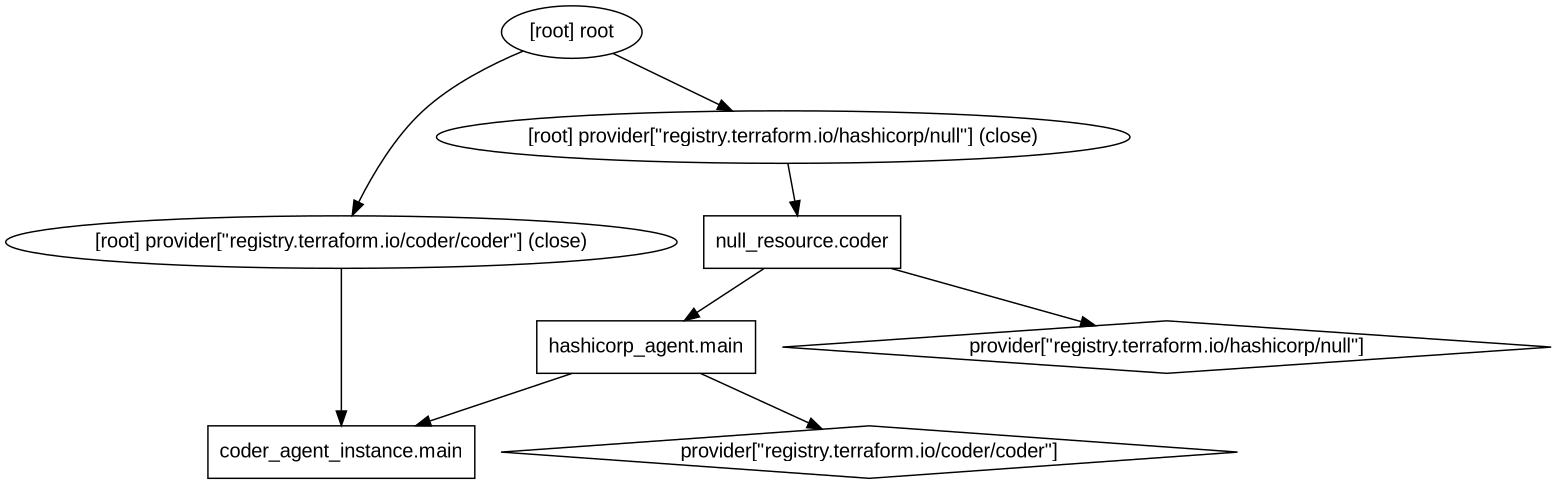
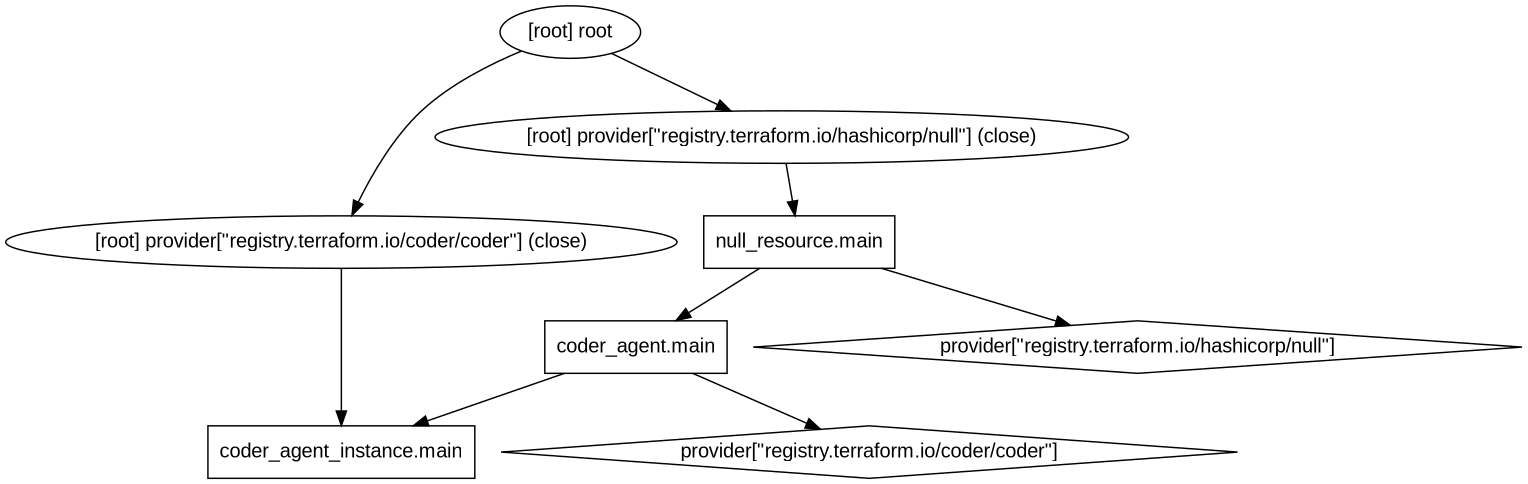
node "null_resource.coder": label "null_resource.coder" -> "null_resource.main"
node "hashicorp_agent.main": label "hashicorp_agent.main" -> "coder_agent.main"
